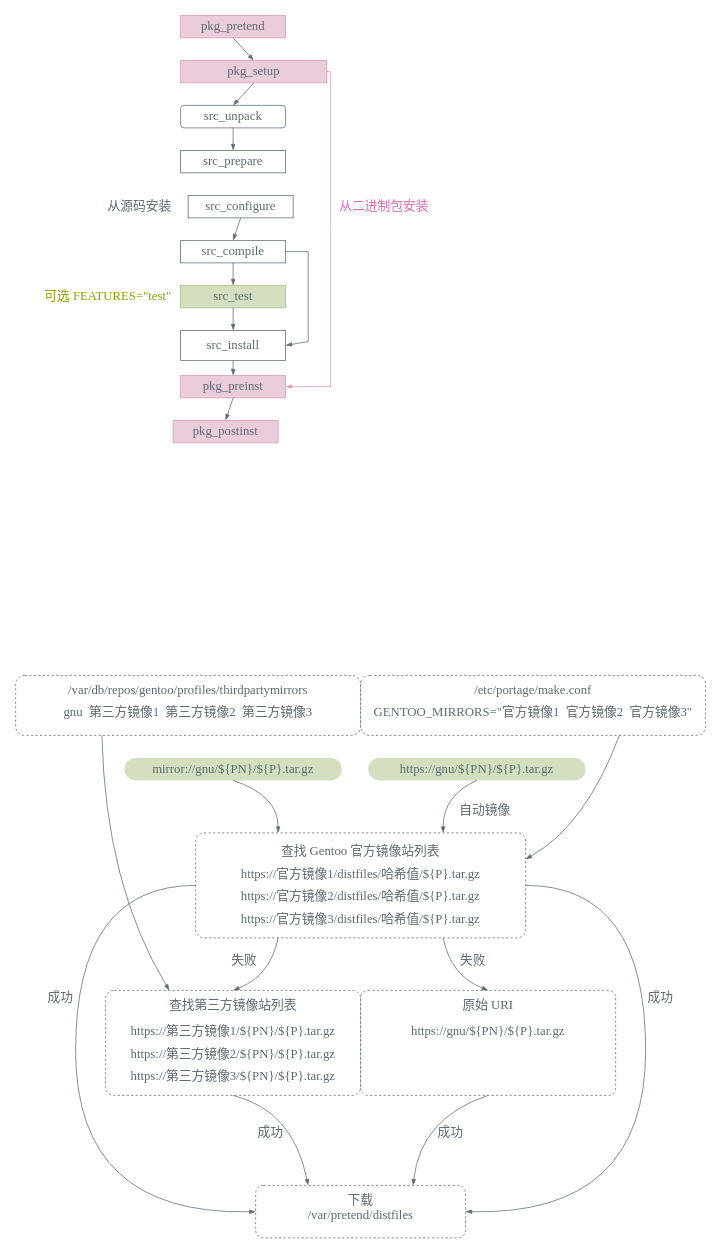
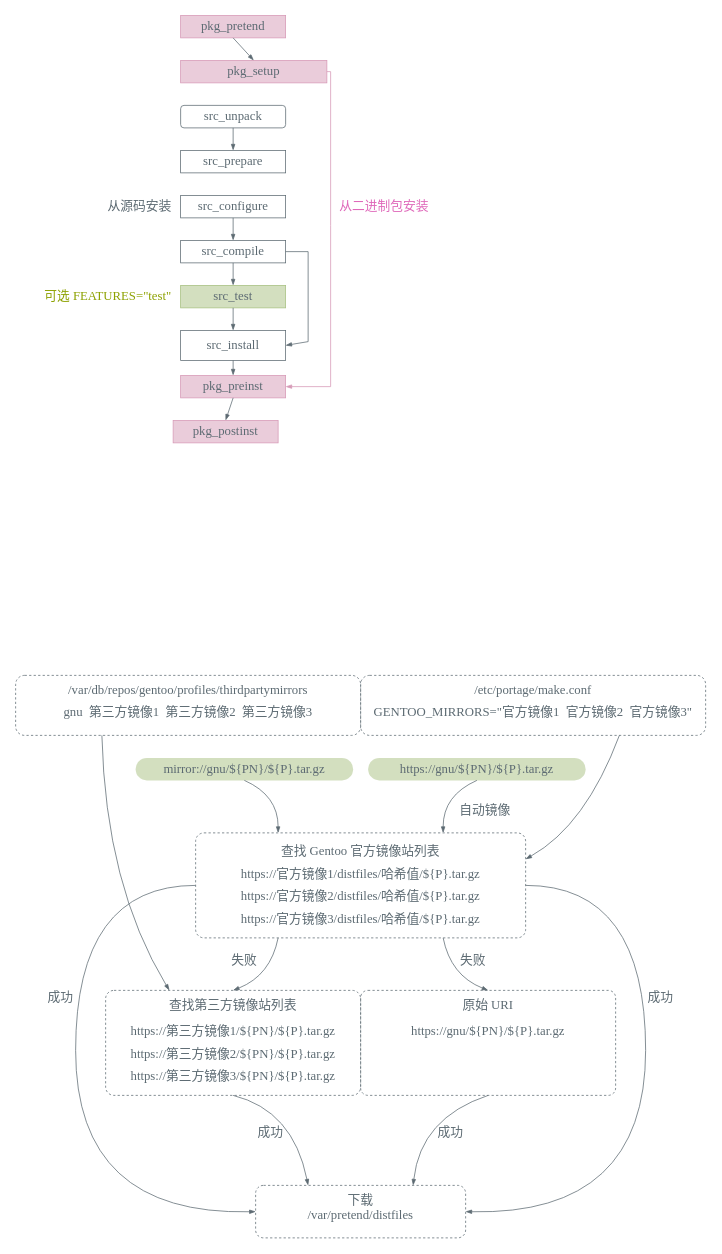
edge "pkg_setup" -> "src_unpack": removed
node "src_configure": moved (240, 207) -> (233, 207)
node "mirror://gnu/${PN}/${P}.tar.gz": moved (233, 769) -> (244, 769)
